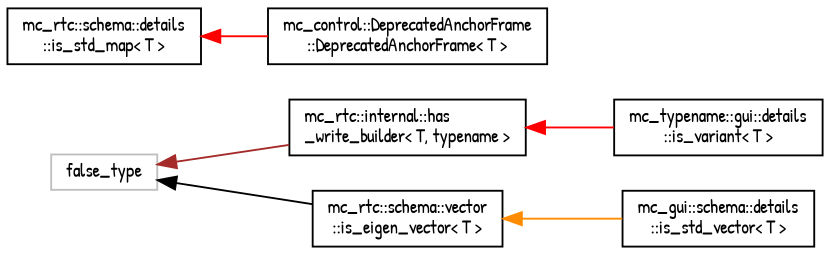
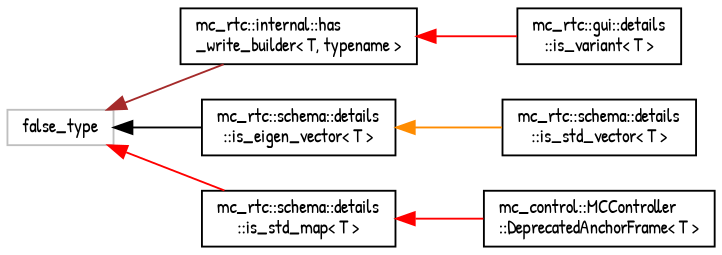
node "mc_control::DeprecatedAnchorFrame ::DeprecatedAnchorFrame< T >": label "mc_control::DeprecatedAnchorFrame ::DeprecatedAnchorFrame< T >" -> "mc_control::MCController ::DeprecatedAnchorFrame< T >"
node "mc_typename::gui::details ::is_variant< T >": label "mc_typename::gui::details ::is_variant< T >" -> "mc_rtc::gui::details ::is_variant< T >"
edge "mc_rtc::schema::details ::is_std_map< T >" -> "false_type": added
node "mc_rtc::schema::vector ::is_eigen_vector< T >": label "mc_rtc::schema::vector ::is_eigen_vector< T >" -> "mc_rtc::schema::details ::is_eigen_vector< T >"
node "mc_gui::schema::details ::is_std_vector< T >": label "mc_gui::schema::details ::is_std_vector< T >" -> "mc_rtc::schema::details ::is_std_vector< T >"
